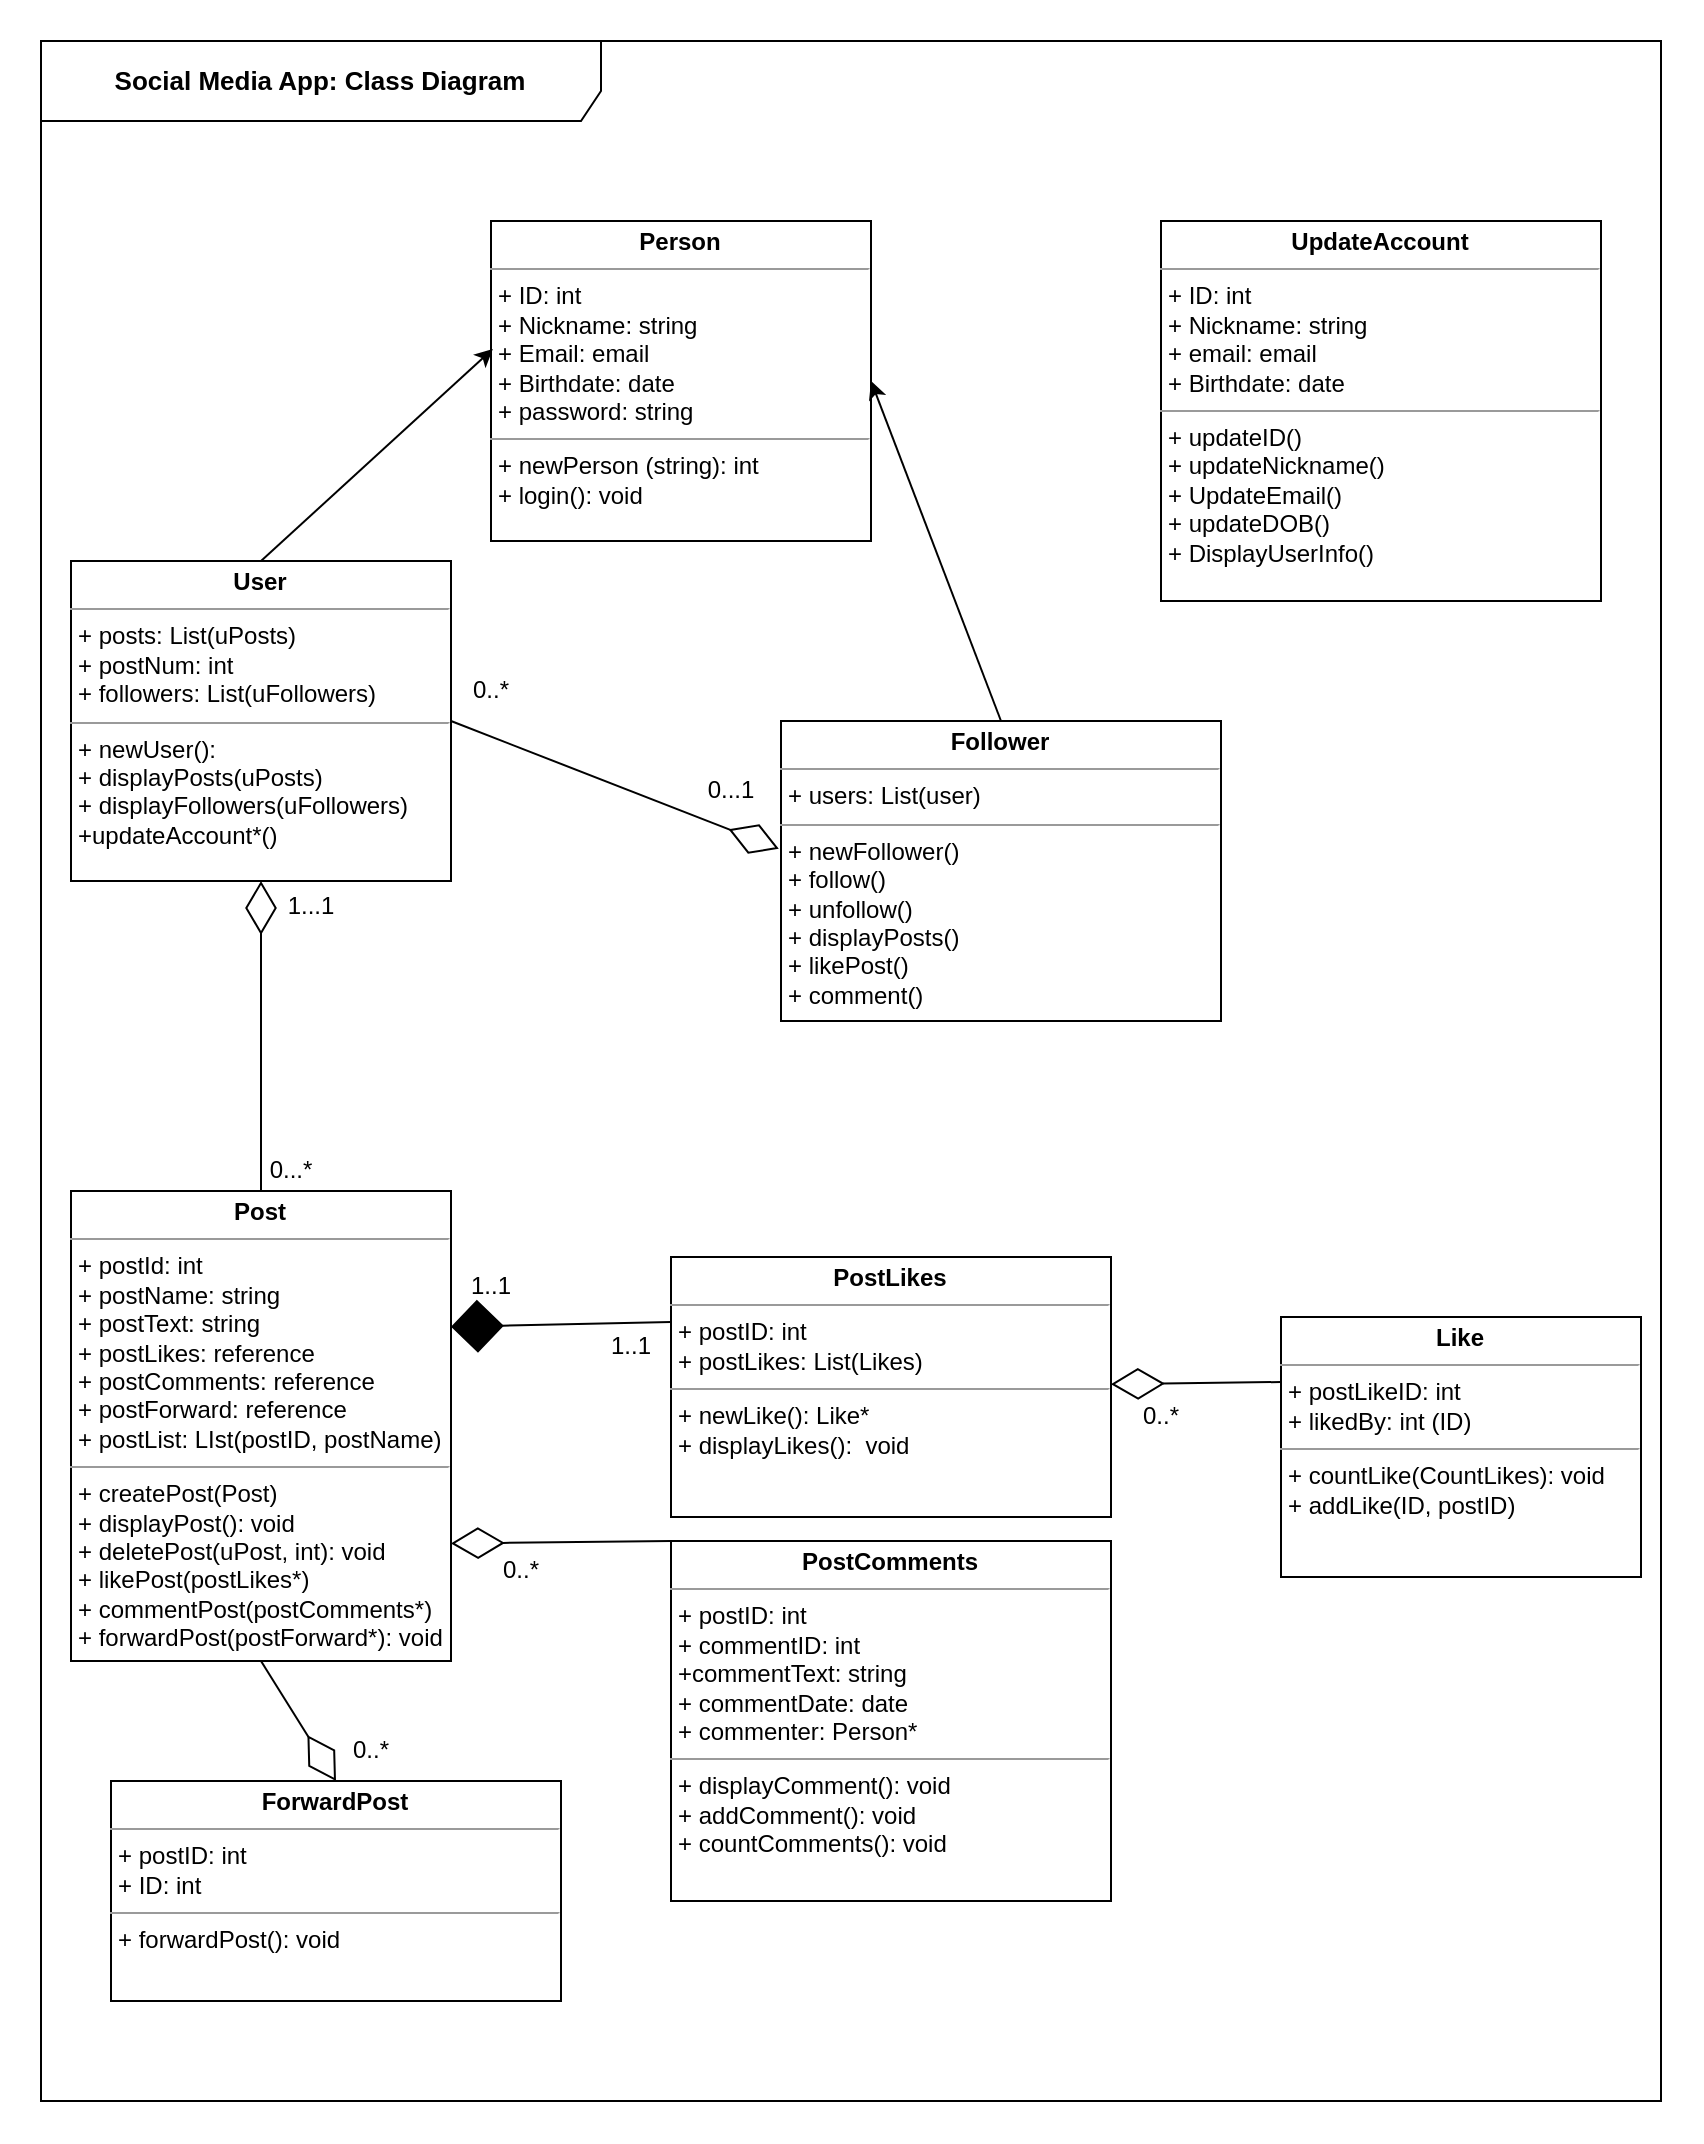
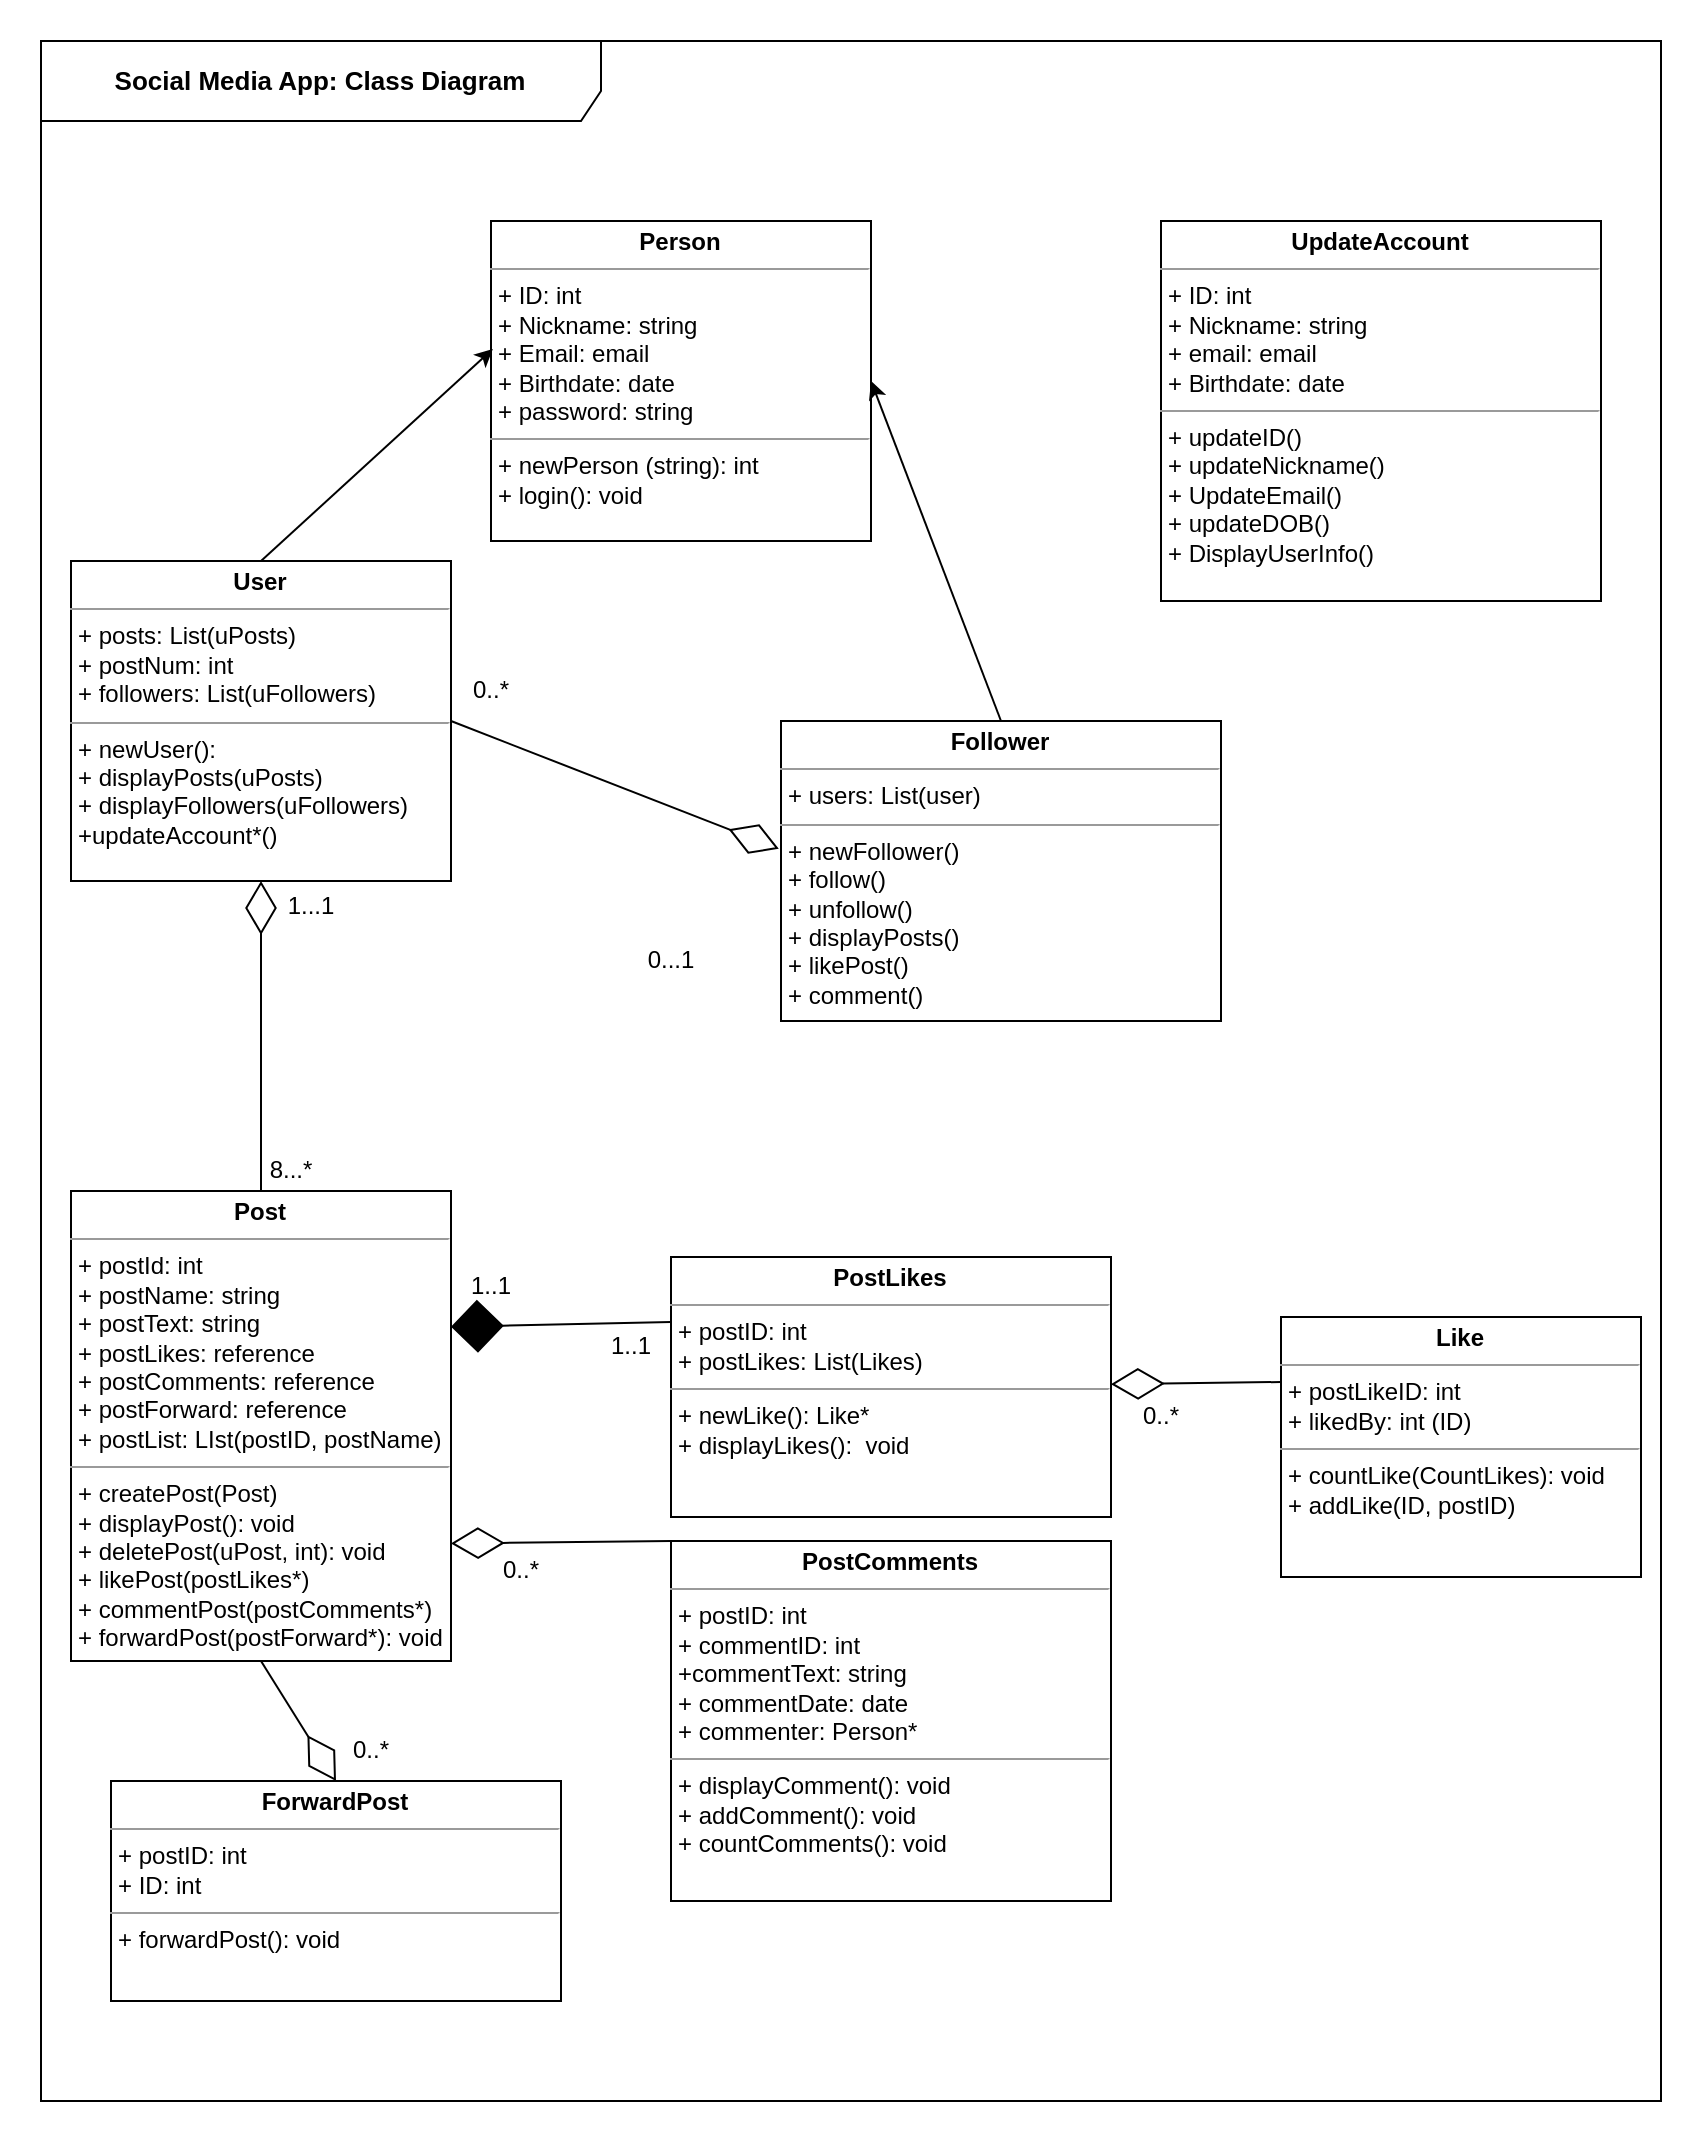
node "0...1": moved (731, 791) -> (671, 961)
node "0...*": label "0...*" -> "8...*"
